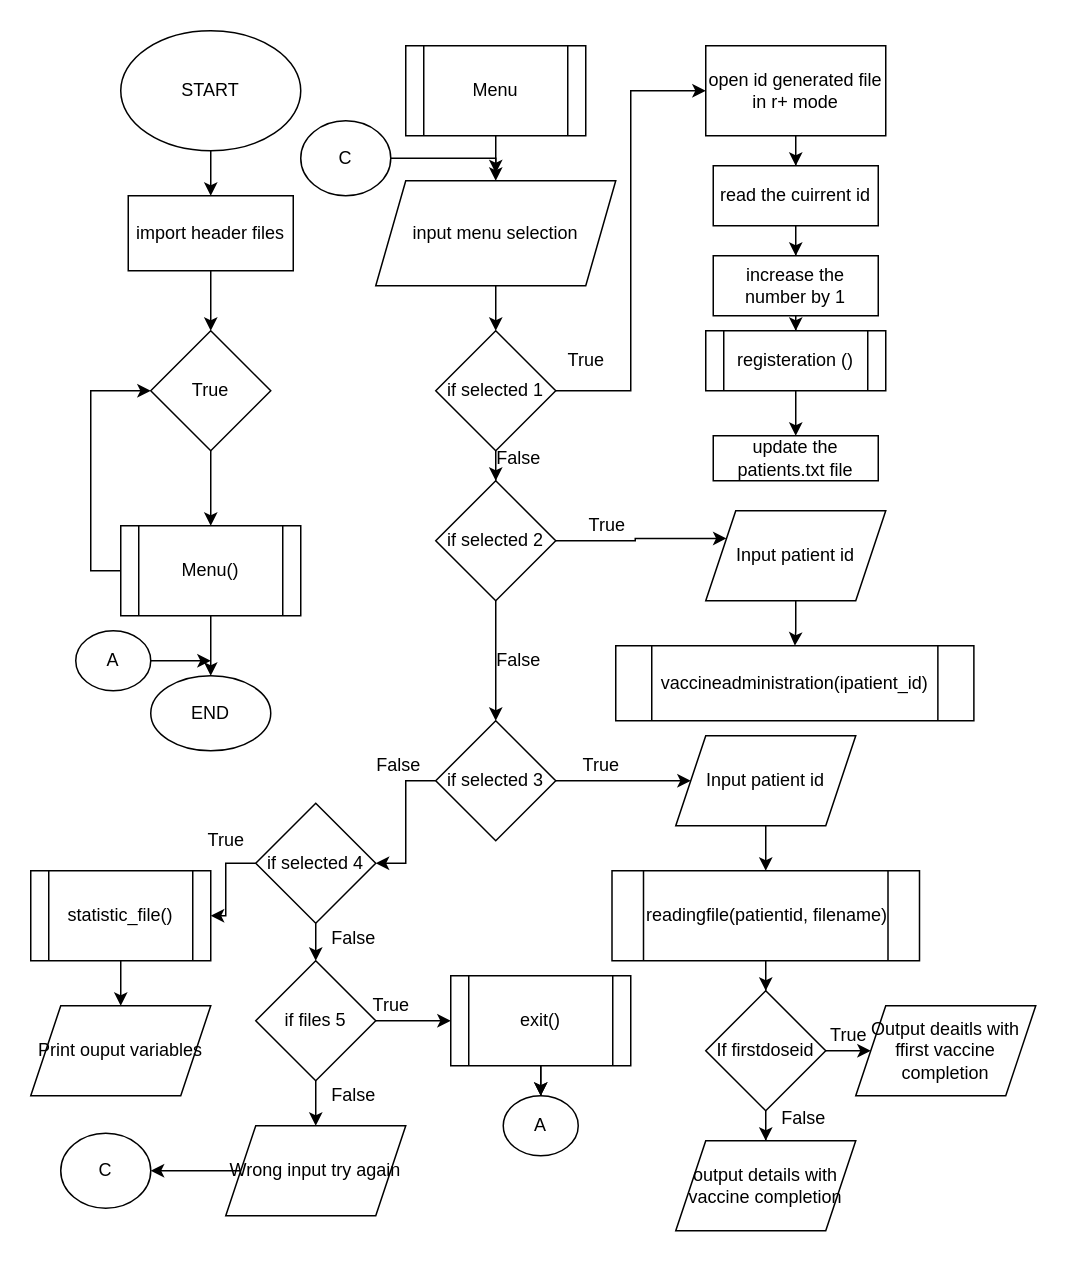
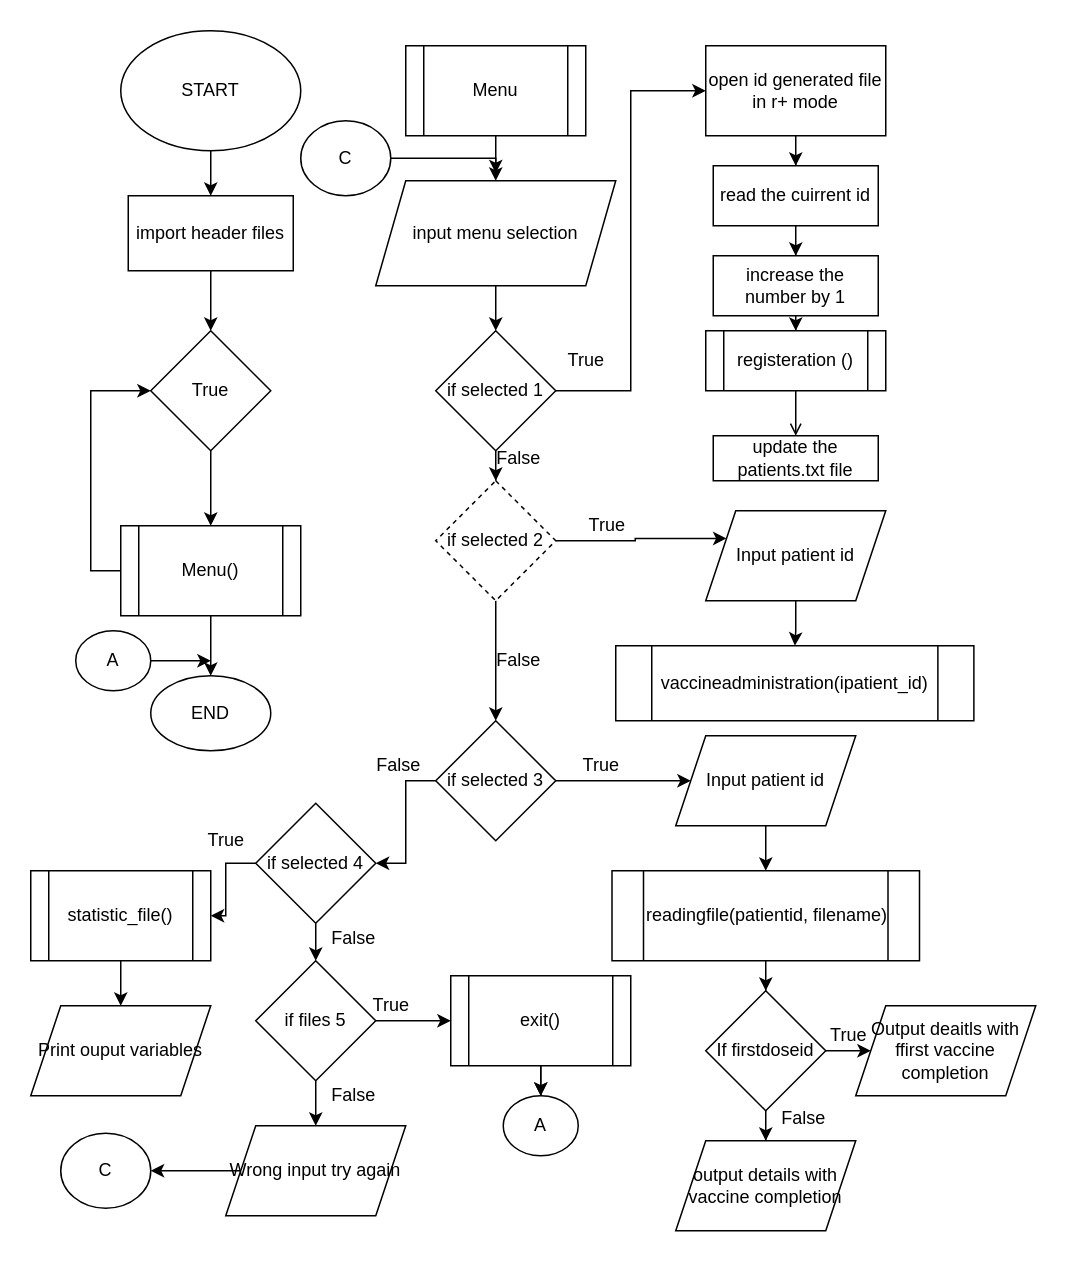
edge "registeration ()" -> "update the patients.txt file": arrowhead classic -> open
node "if selected 2": style solid -> dashed
